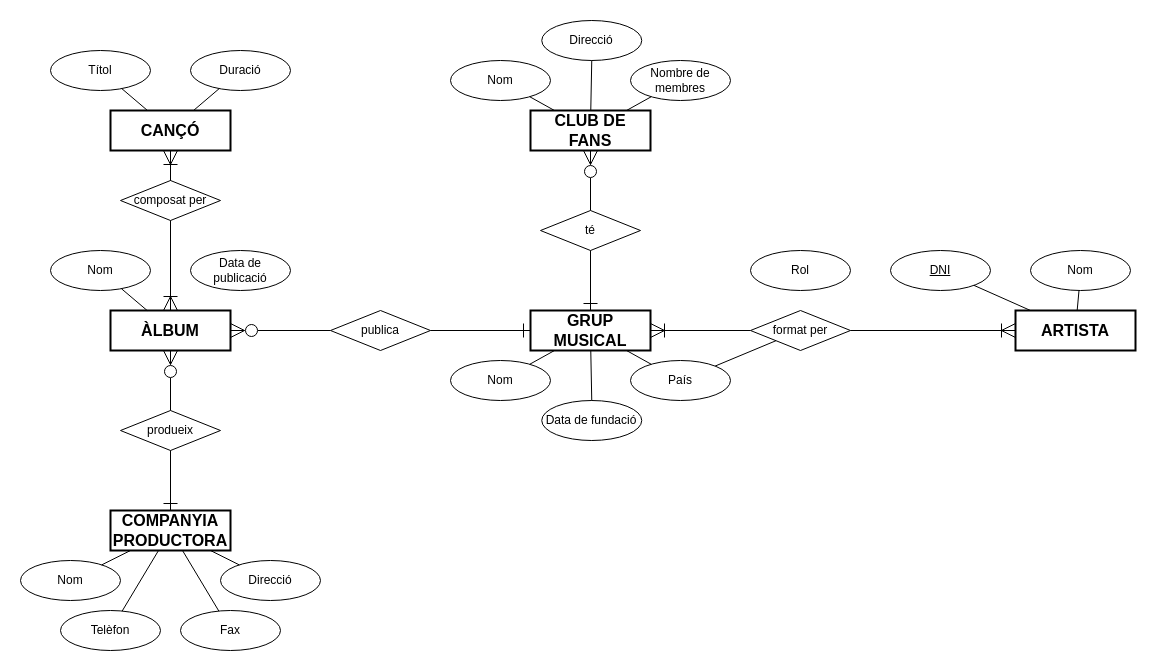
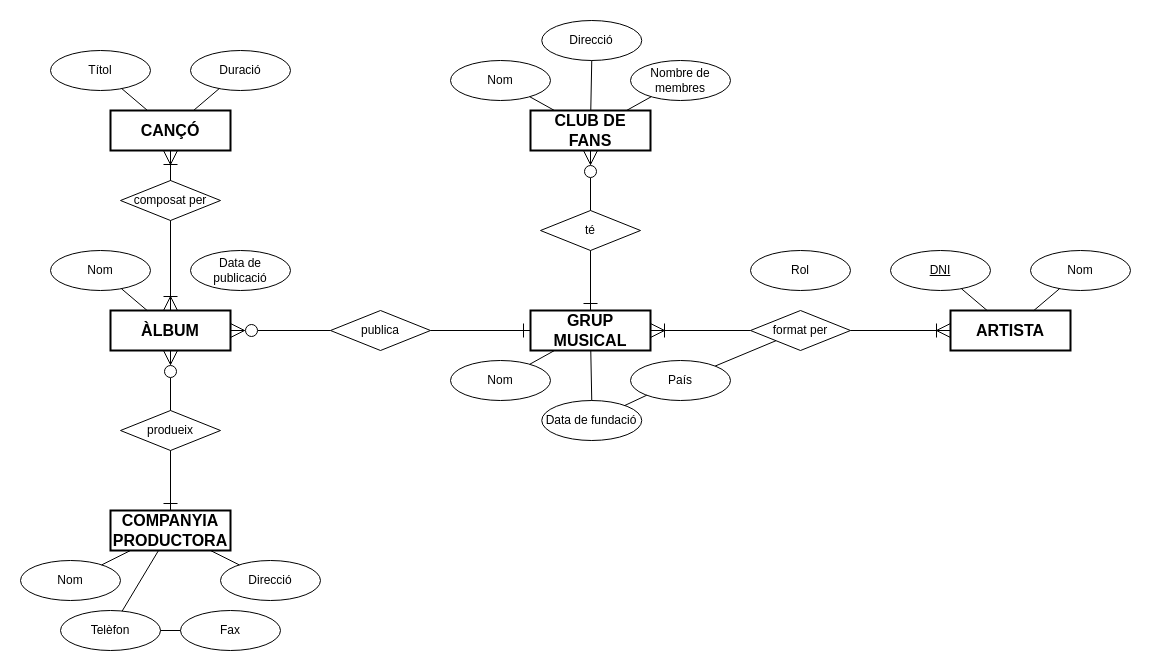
node "ARTISTA": moved (1076, 331) -> (1011, 331)
edge "GRUP MUSICAL" -- "País": now "Data de fundació" -- "País"
edge "COMPANYIA PRODUCTORA" -- "Fax": now "Telèfon" -- "Fax"
